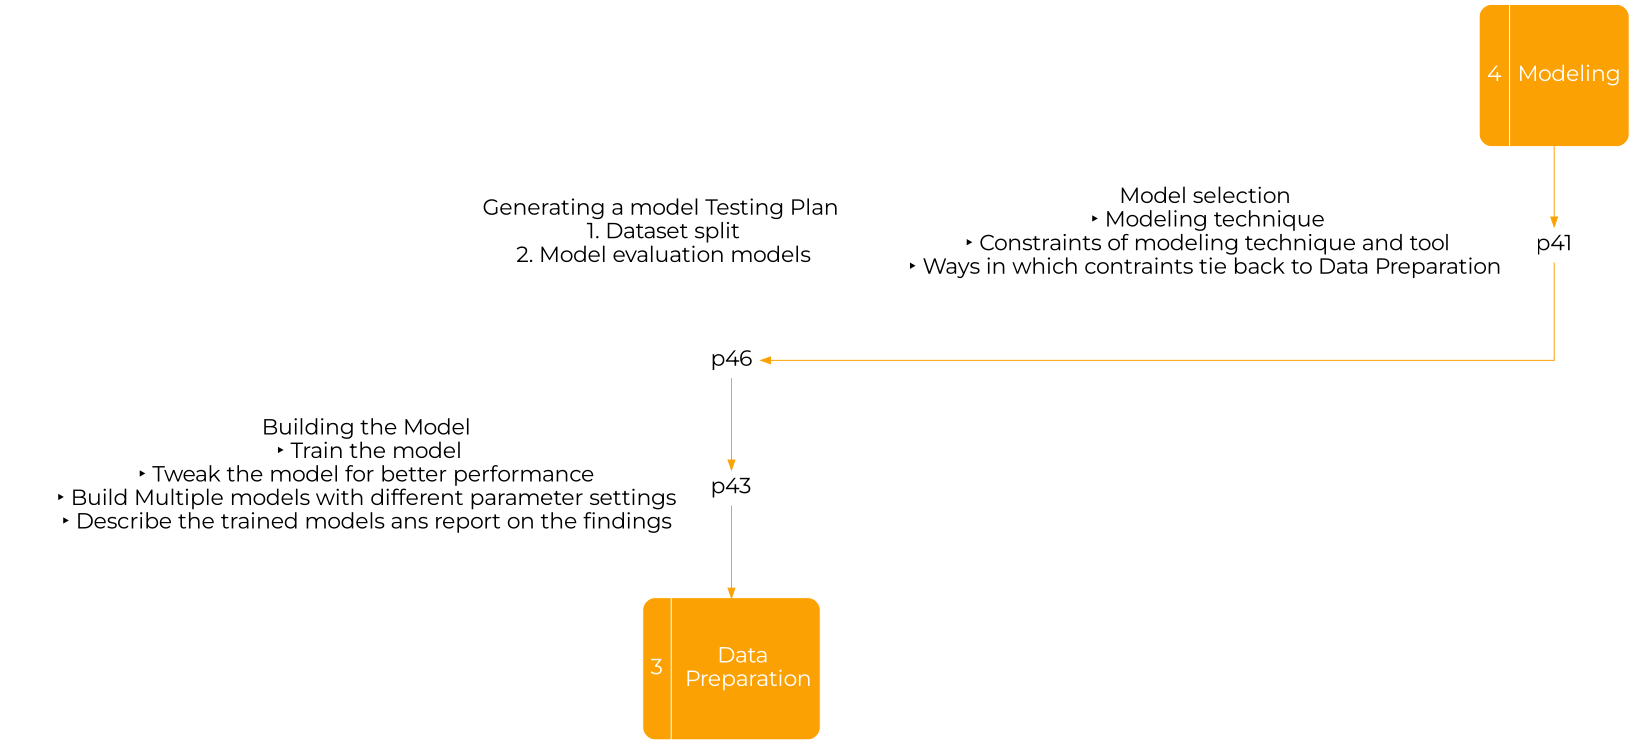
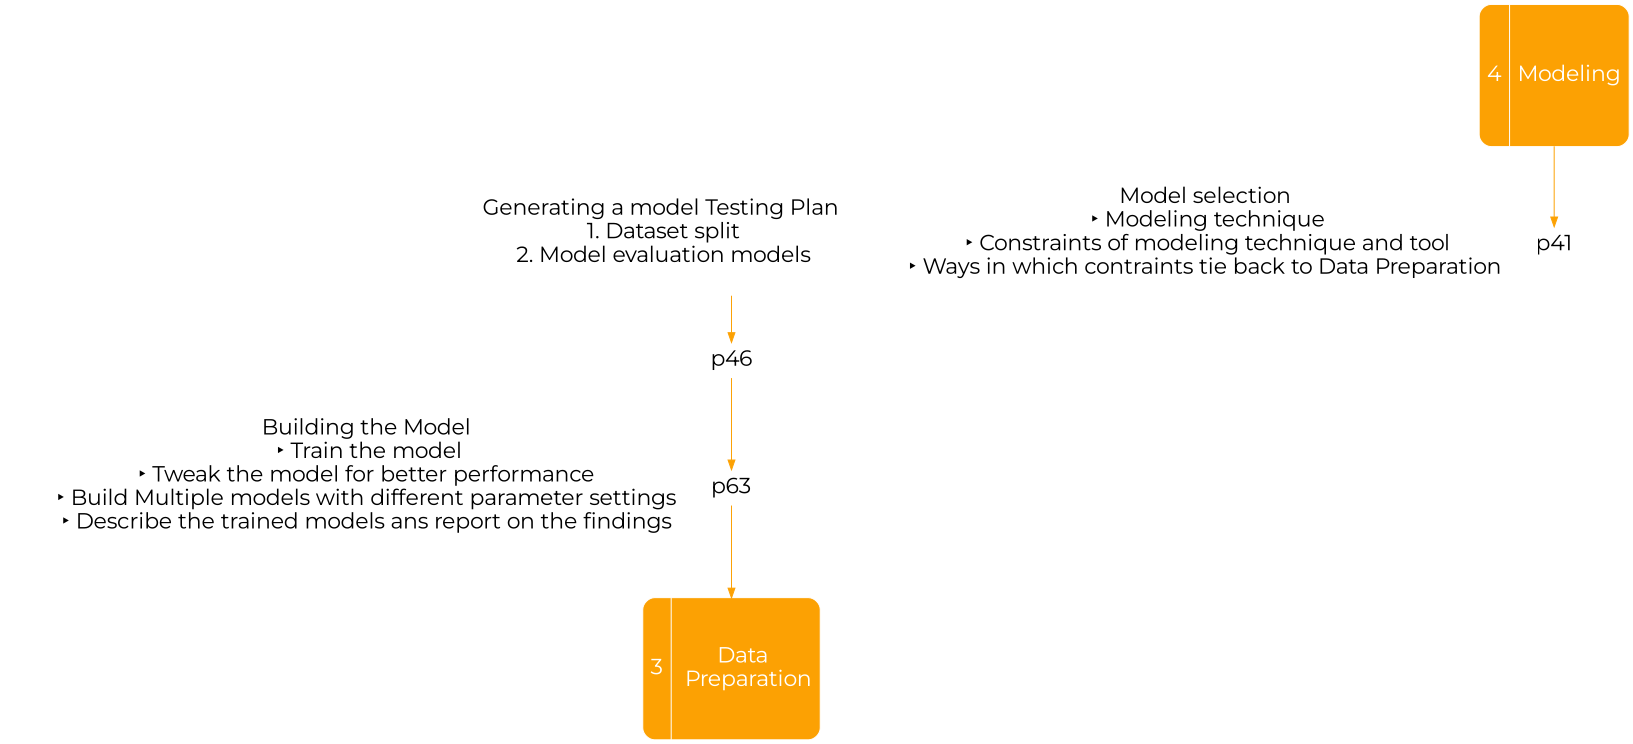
edge "p41" -> "p46": now "Generating a model Testing Plan" -> "p46"
node "p43": label "p43" -> "p63"
